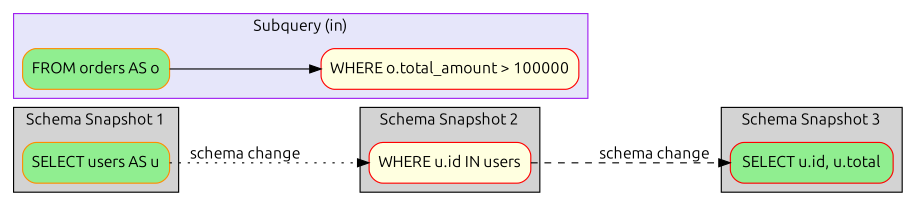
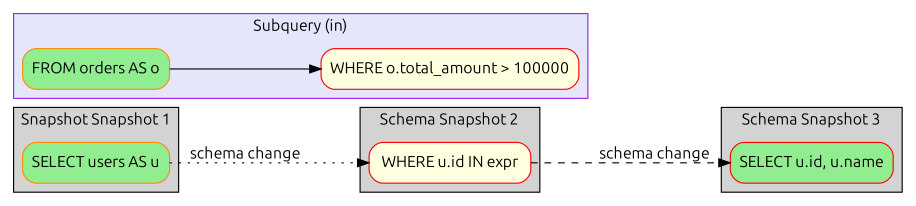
cluster "Schema Snapshot 1": label "Schema Snapshot 1" -> "Snapshot Snapshot 1"
node "WHERE u.id IN users": label "WHERE u.id IN users" -> "WHERE u.id IN expr"
node "SELECT u.id, u.total": label "SELECT u.id, u.total" -> "SELECT u.id, u.name"
